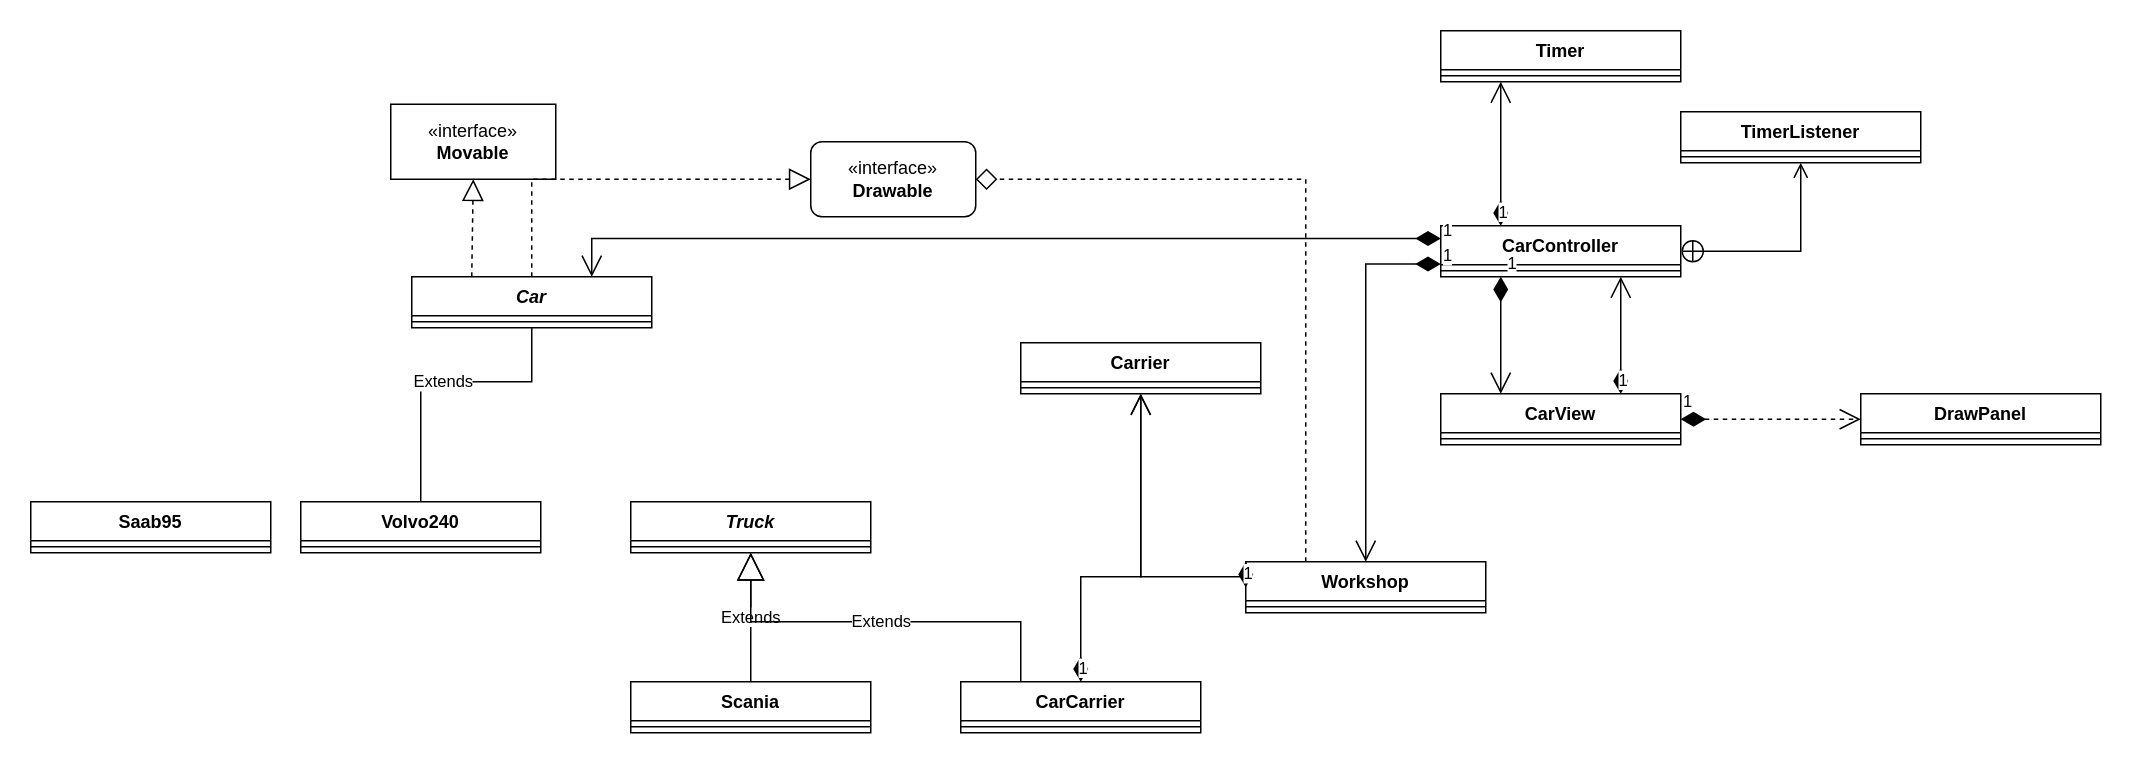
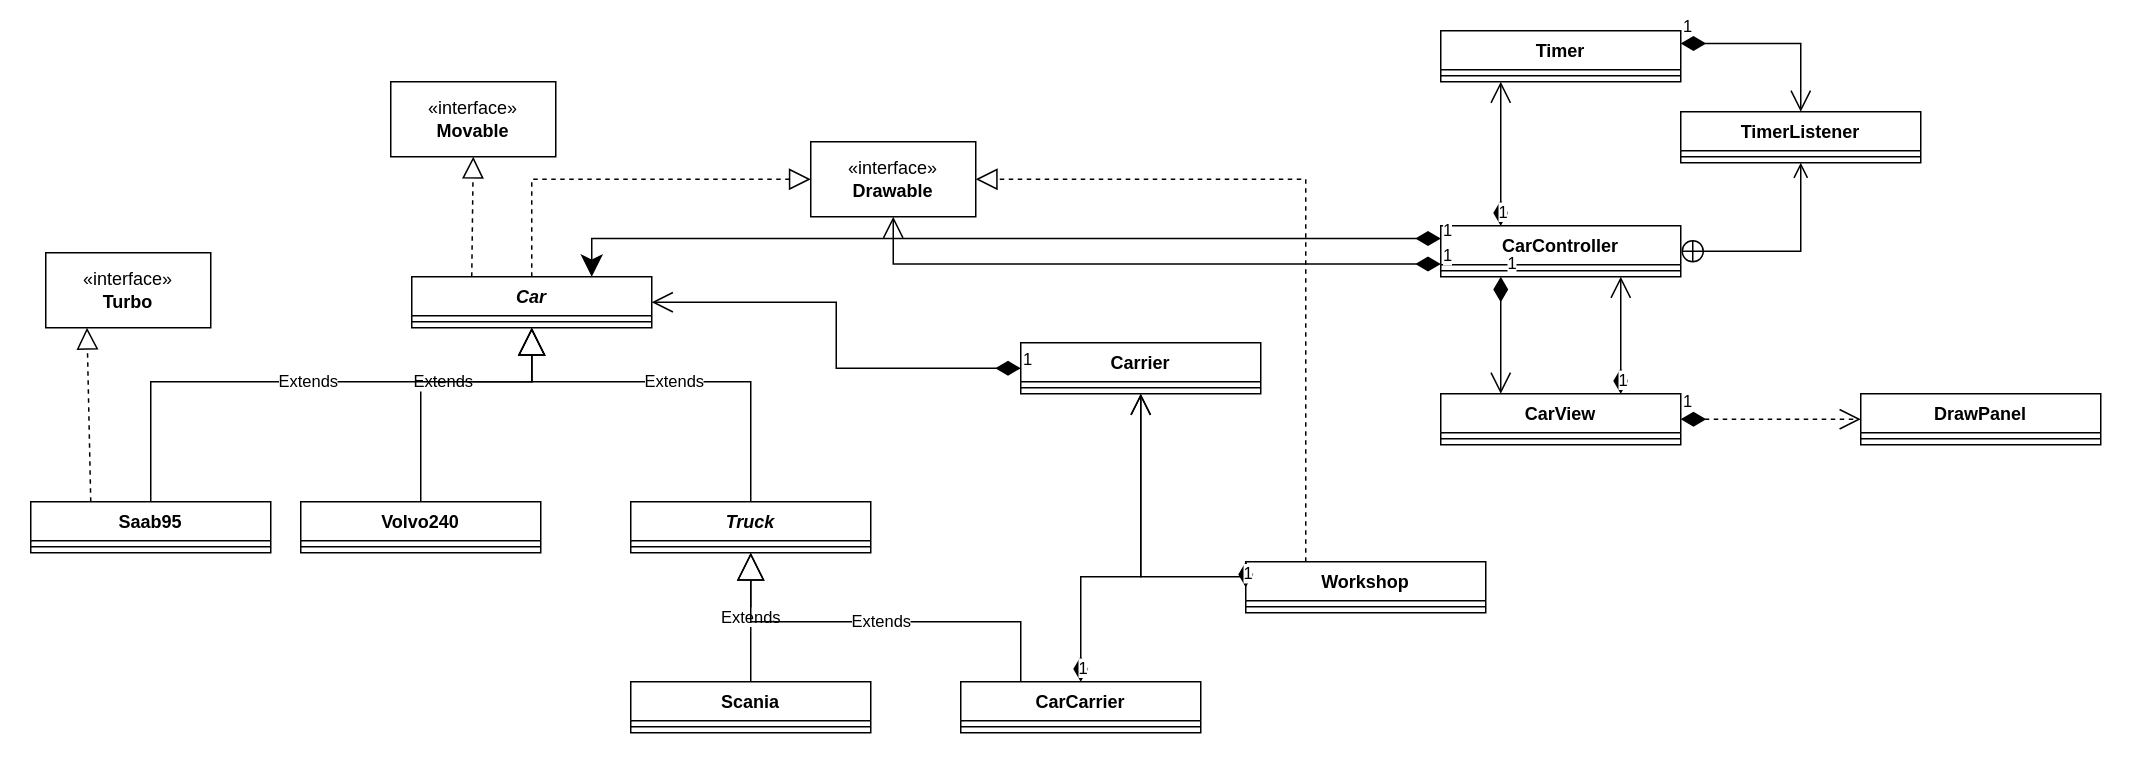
edge "Timer" -- "TimerListener": added, label "1"
node "«interface» Movable": moved (473, 142) -> (473, 119)
node "«interface» Drawable": shape rounded rectangle -> rectangle
edge "Workshop" -> "«interface» Drawable": arrowhead diamond -> block
edge "CarController" -- "Car": arrowhead open -> classic
node "«interface» Turbo": added
edge "Car" -- "Carrier": added, label "1"
edge "Car" -- "Volvo240": arrowhead none -> block
edge "Saab95" -> "Car": added, label "Extends"
edge "Truck" -> "Car": added, label "Extends"
edge "CarController" -- "Workshop": now "CarController" -- "«interface» Drawable"
edge "Saab95" -> "«interface» Turbo": added
